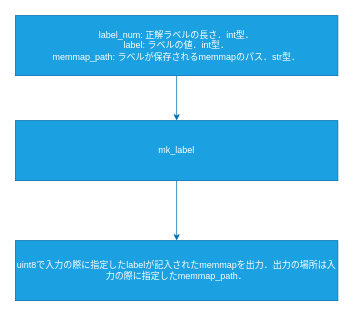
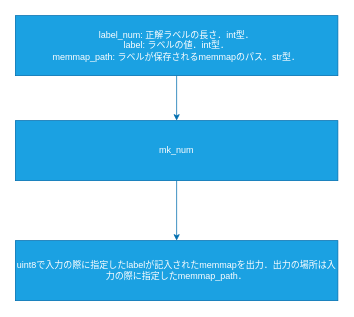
node "mk_label": label "mk_label" -> "mk_num"
